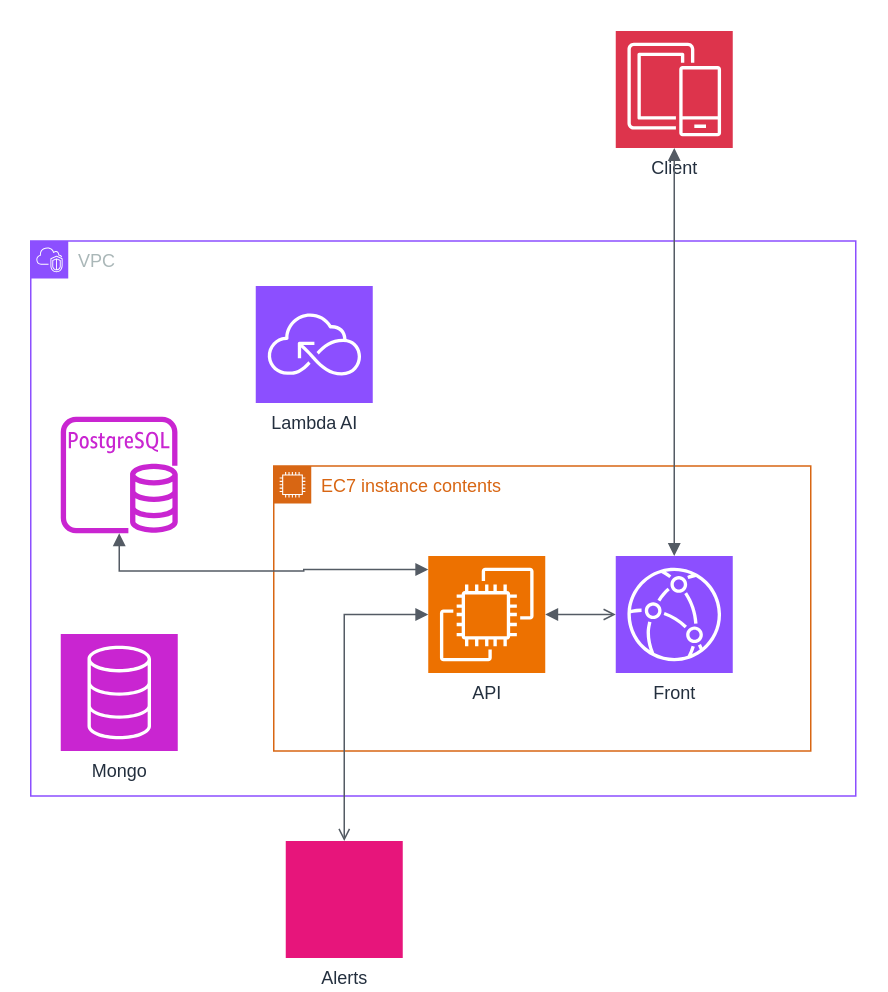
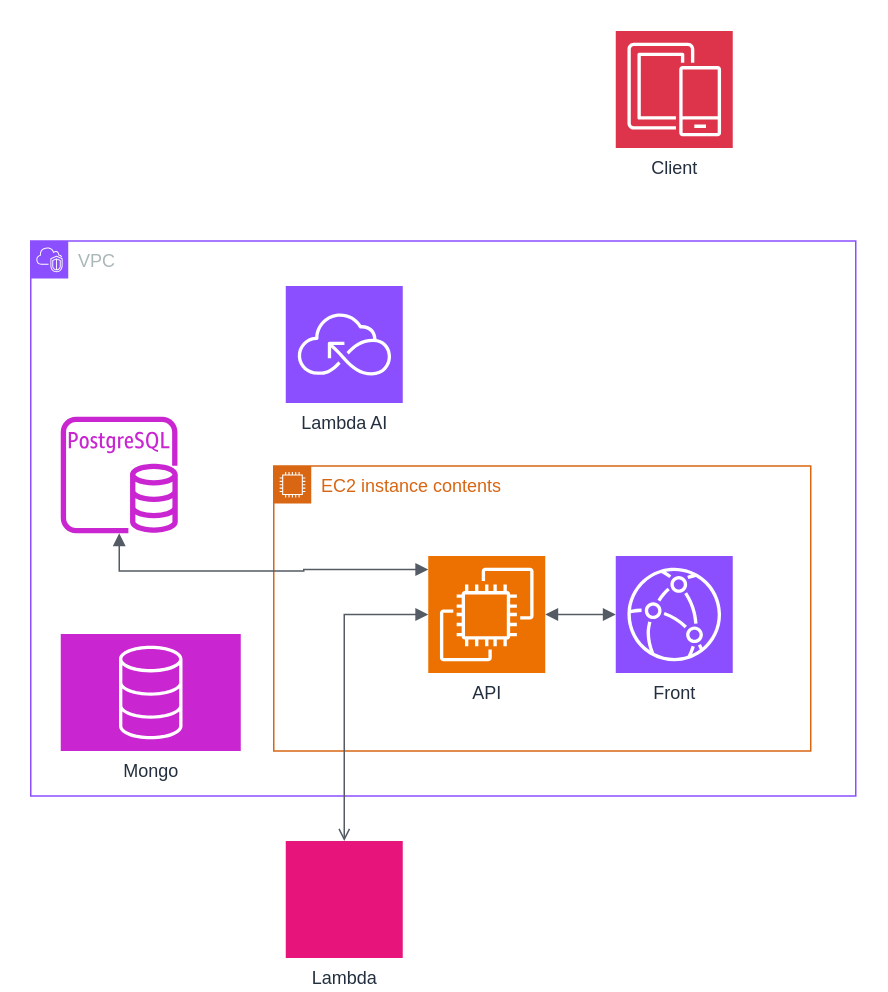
node "Lambda AI": moved (314, 344) -> (344, 344)
edge "Client" -- "Front": removed
node "EC7 instance contents": label "EC7 instance contents" -> "EC2 instance contents"
edge "API" -- "Front": arrowhead open -> block
node "Mongo": size 117x117 -> 180x117
node "Alerts": label "Alerts" -> "Lambda"
